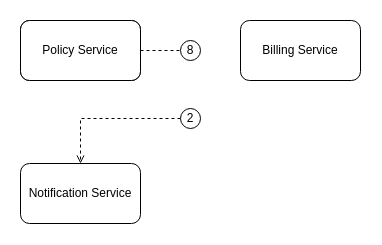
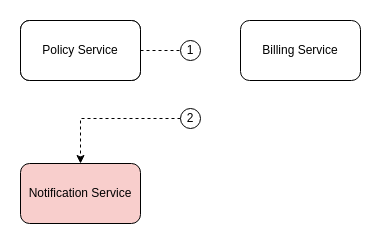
node "8": label "8" -> "1"
edge "2" -> "Notification Service": arrowhead open -> classic
node "Notification Service": fillcolor #ffffff -> #f8cecc
